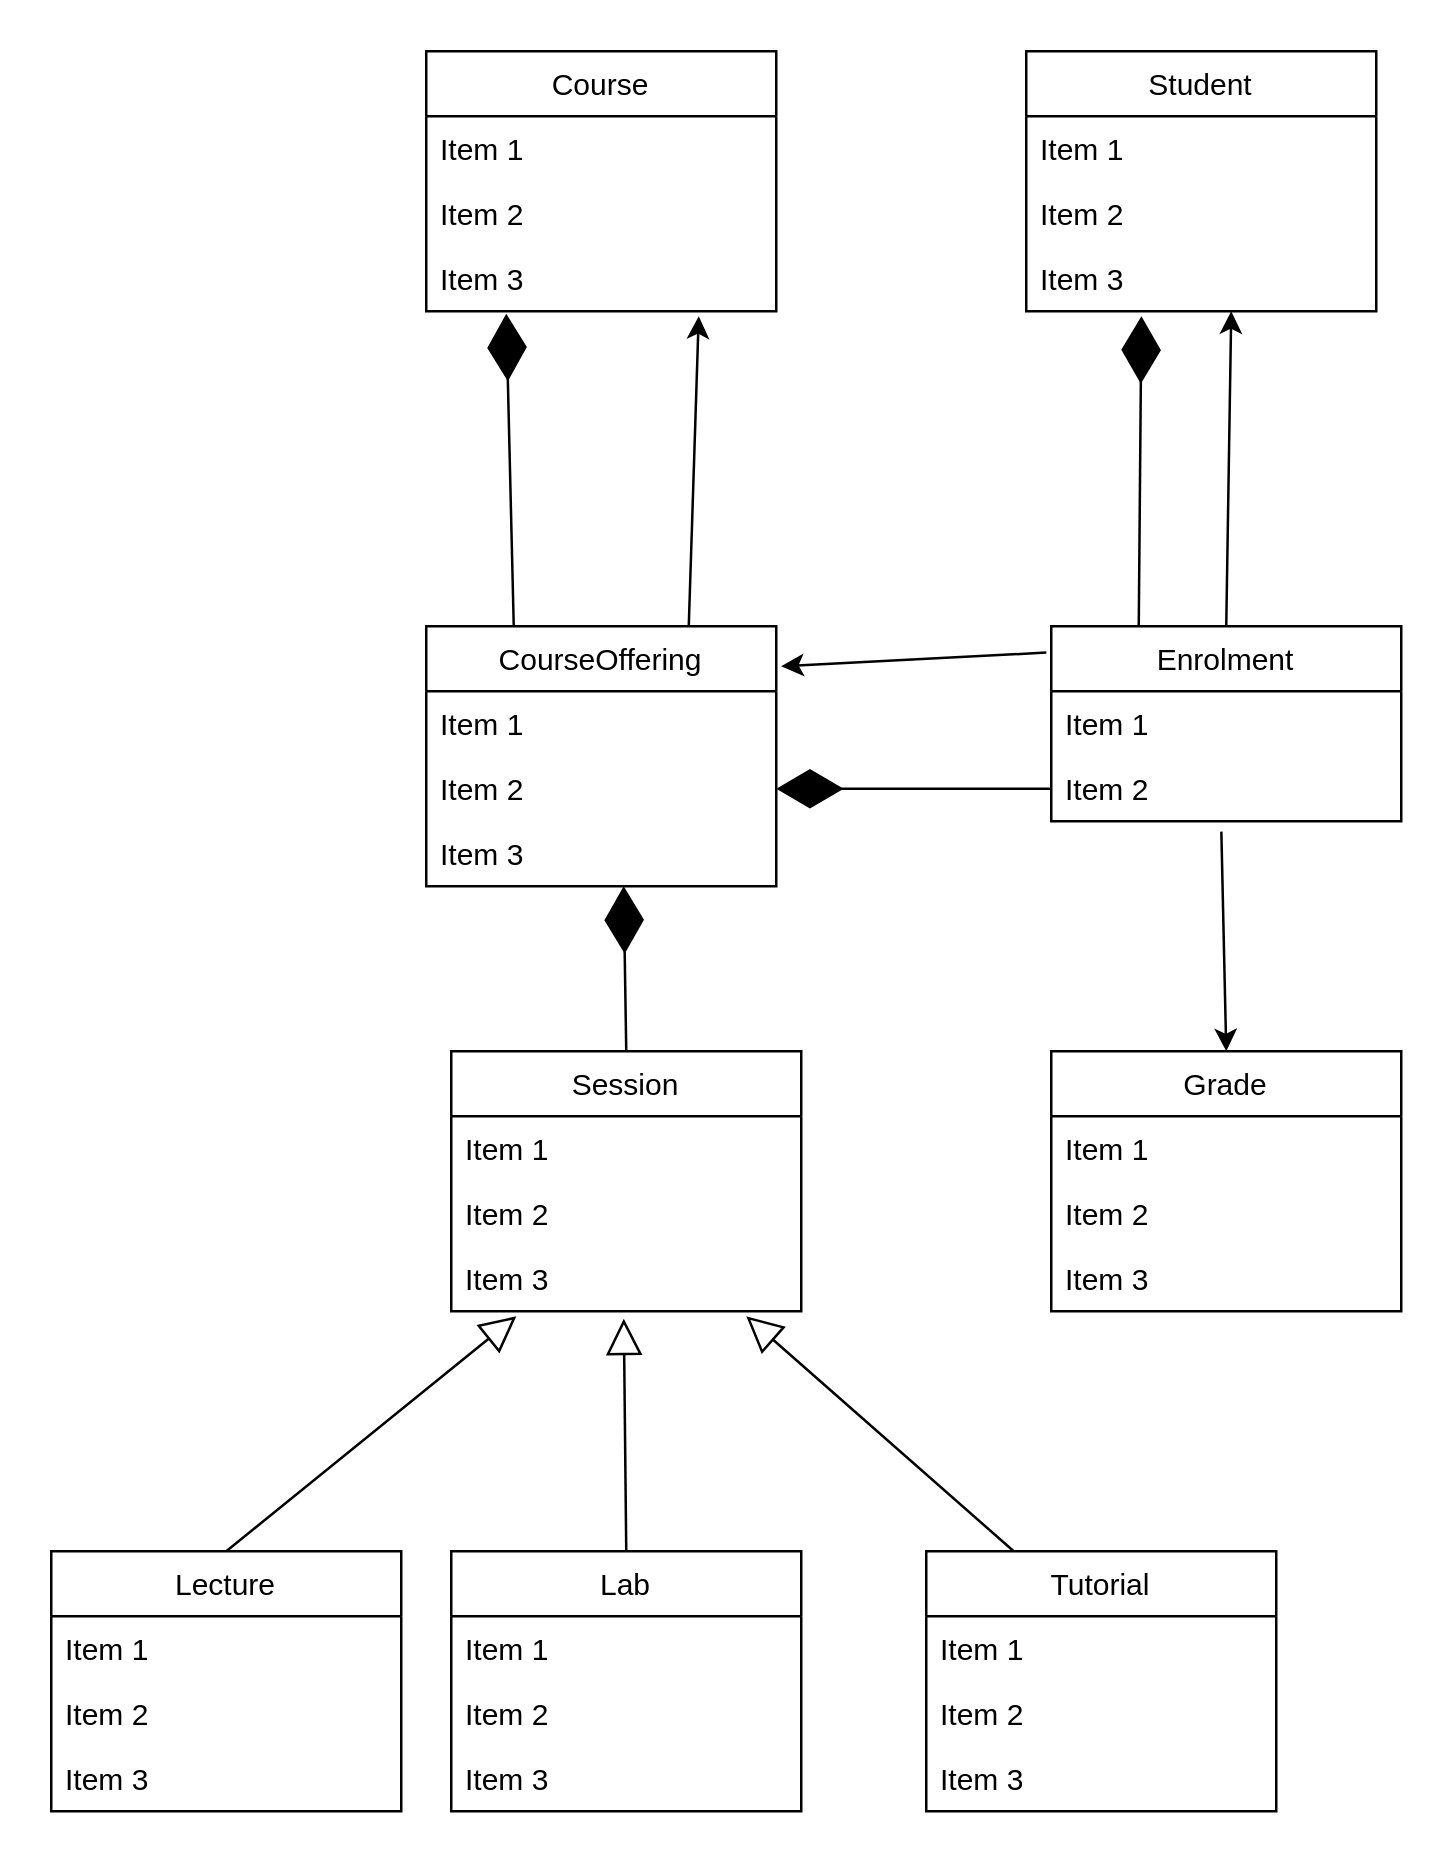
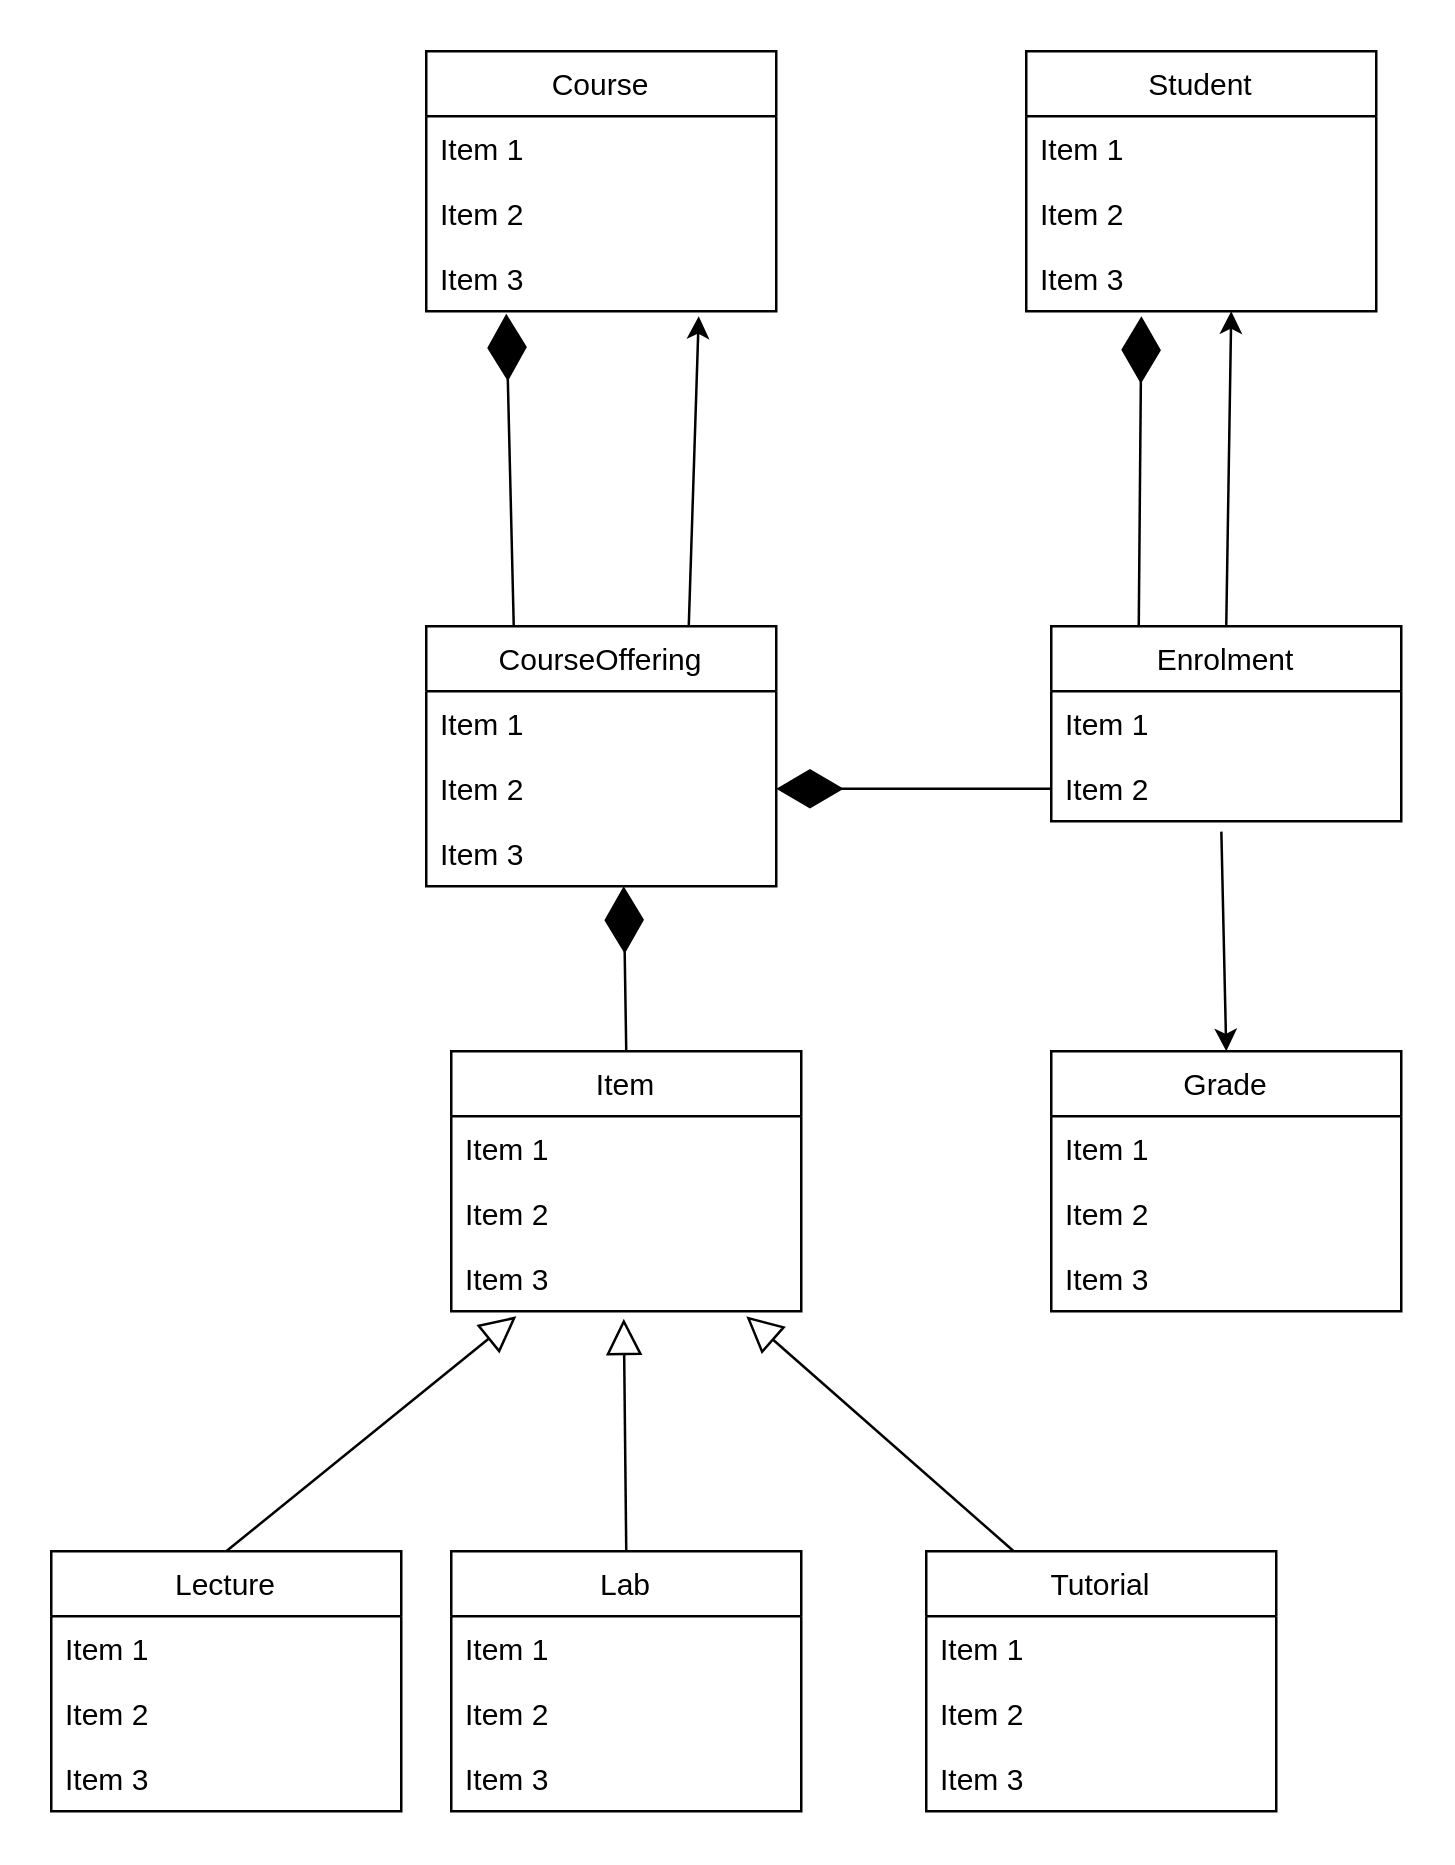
edge "Enrolment" -> "CourseOffering": removed
node "Session": label "Session" -> "Item"
